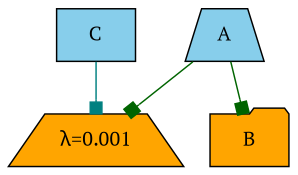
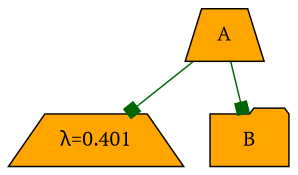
node "C": removed
node "A": fillcolor skyblue -> orange
node "λ=0.001": label "λ=0.001" -> "λ=0.401"
